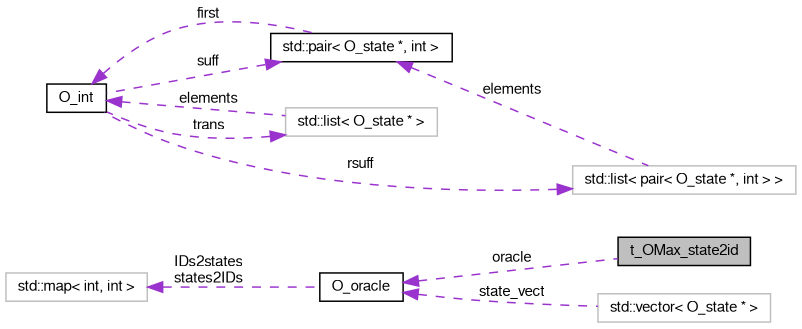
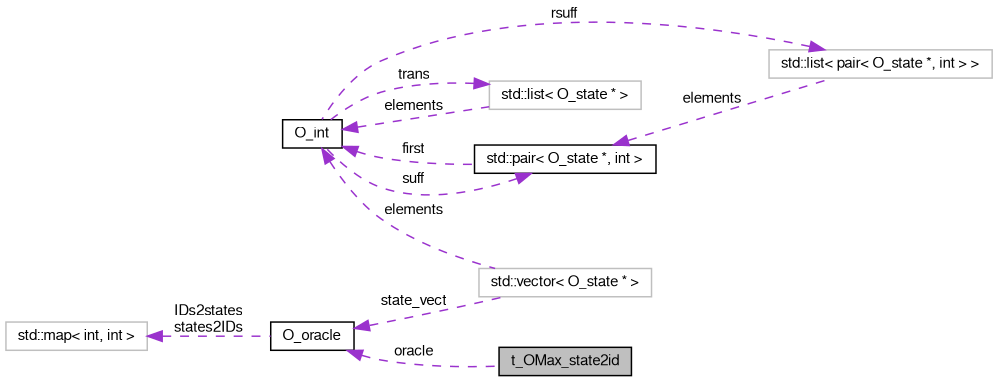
edge "std::vector< O_state * >" -> "O_int": added, label "elements"
